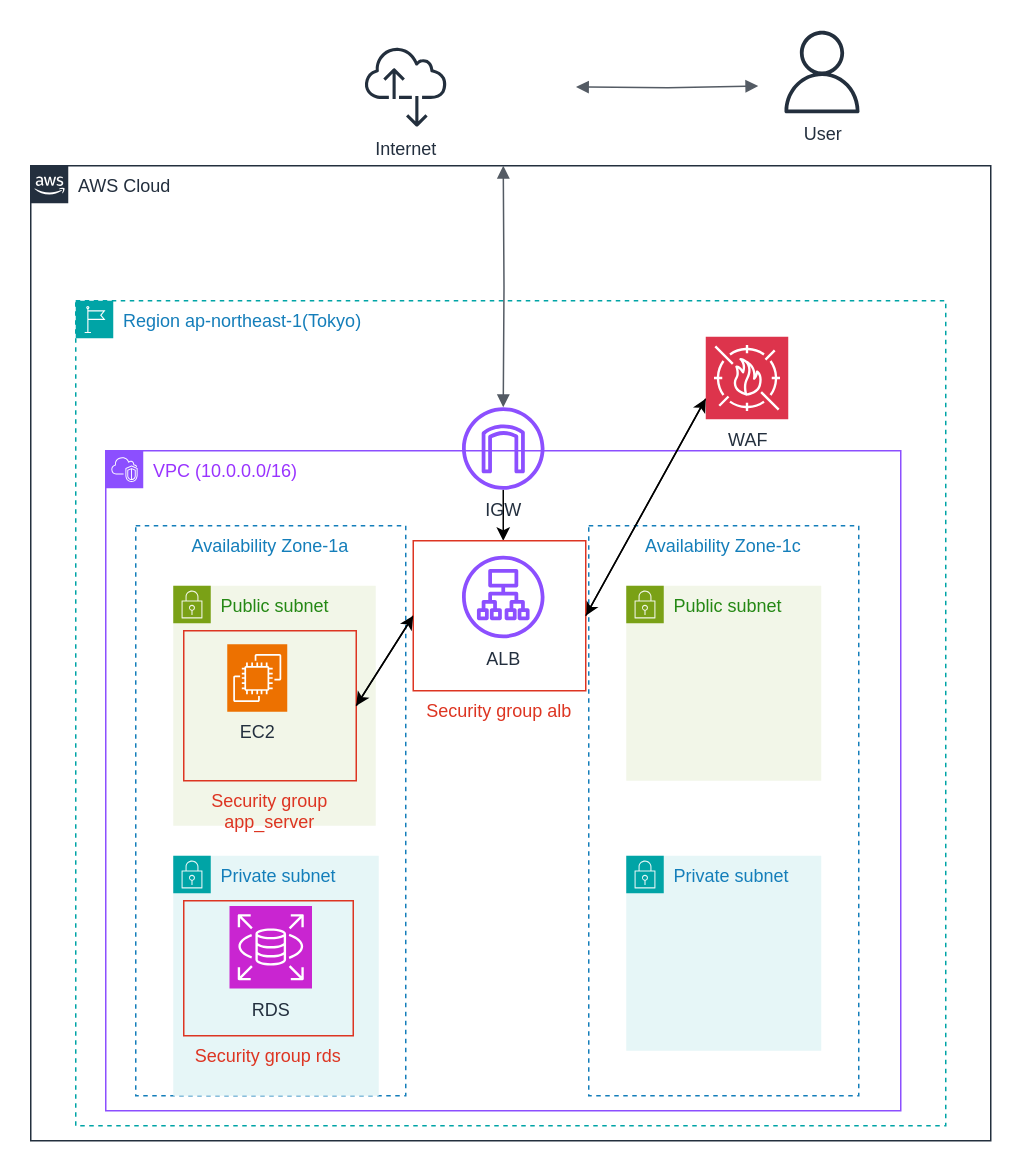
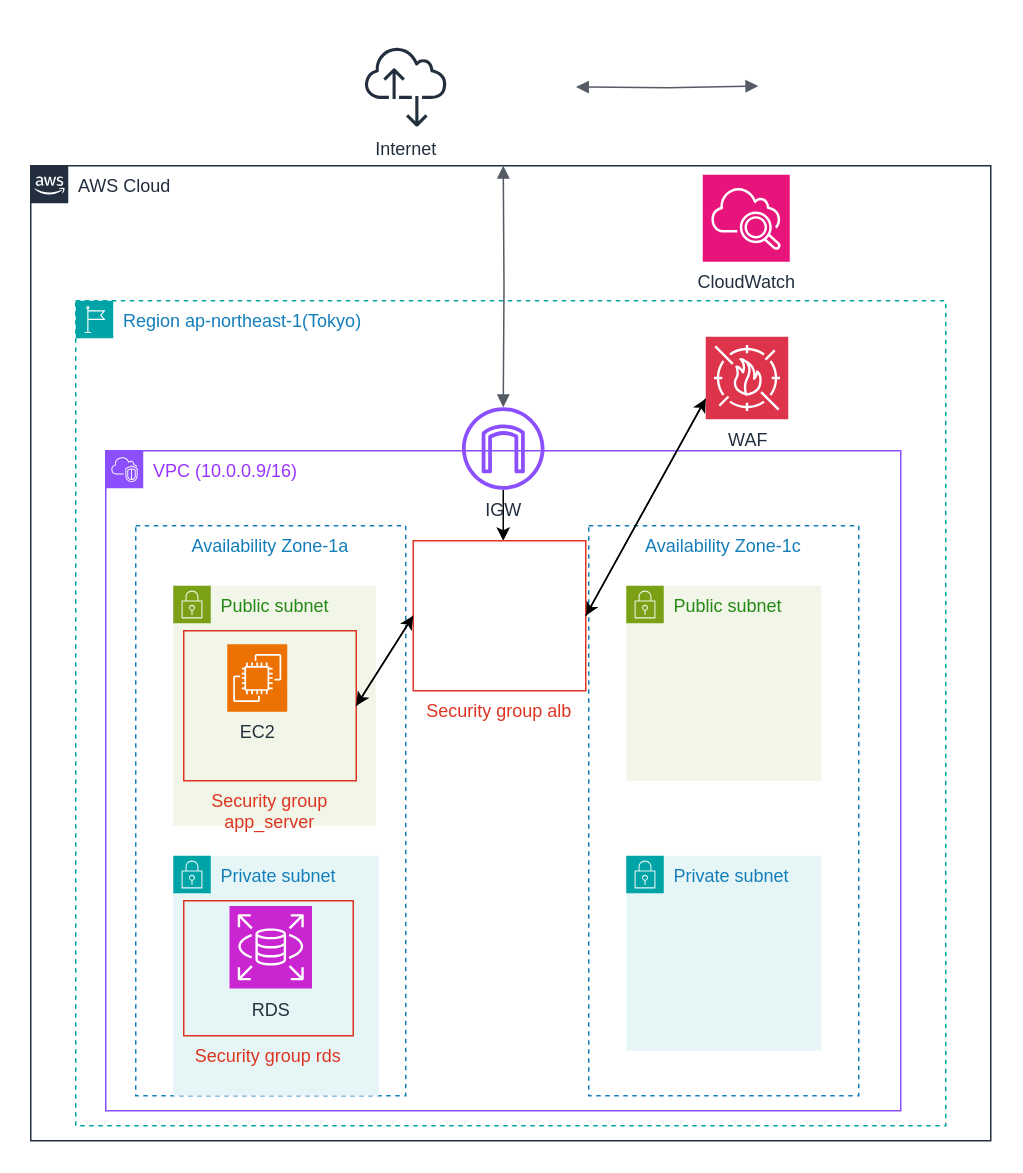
node "User": removed
node "CloudWatch": added
node "VPC (10.0.0.0/16)": label "VPC (10.0.0.0/16)" -> "VPC (10.0.0.9/16)"
node "ALB": removed
